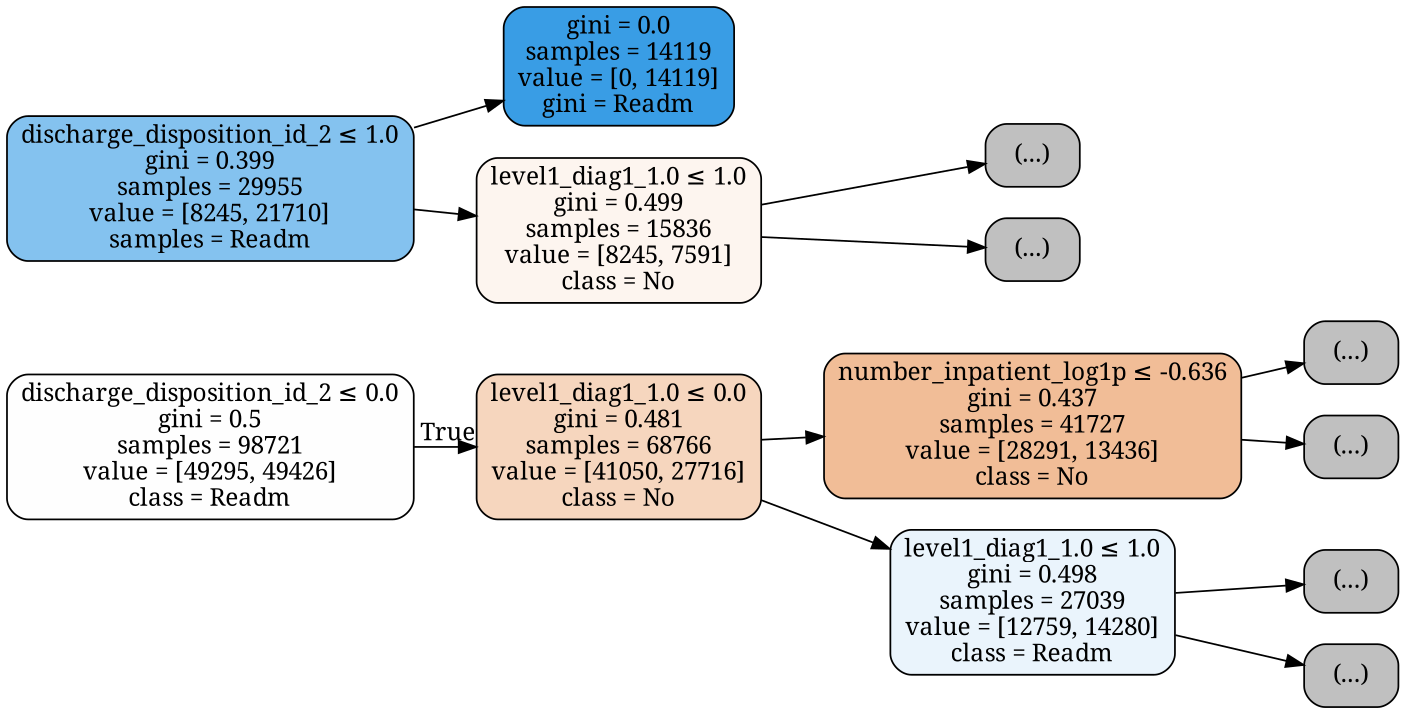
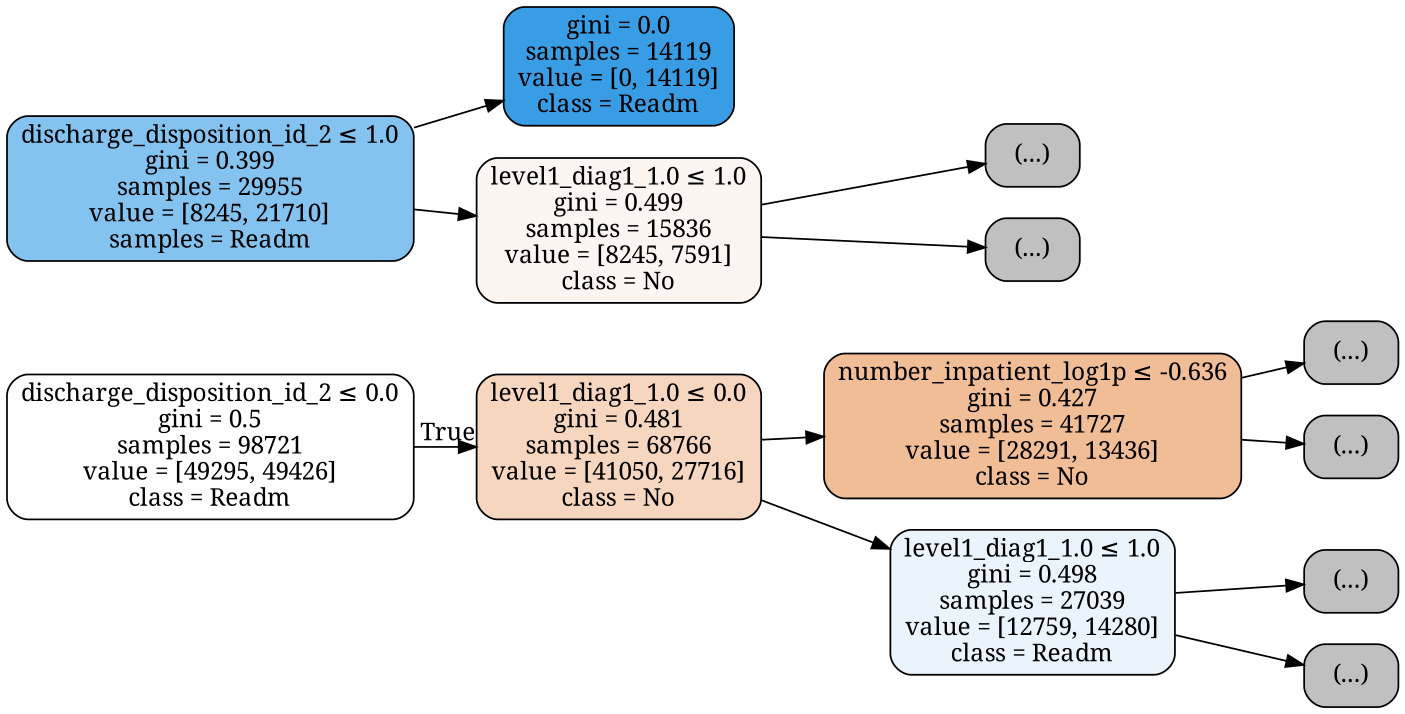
node "gini = 0.0": text "gini = Readm" -> "class = Readm"
node "number_inpatient_log1p ≤ -0.636": text "gini = 0.437" -> "gini = 0.427"
